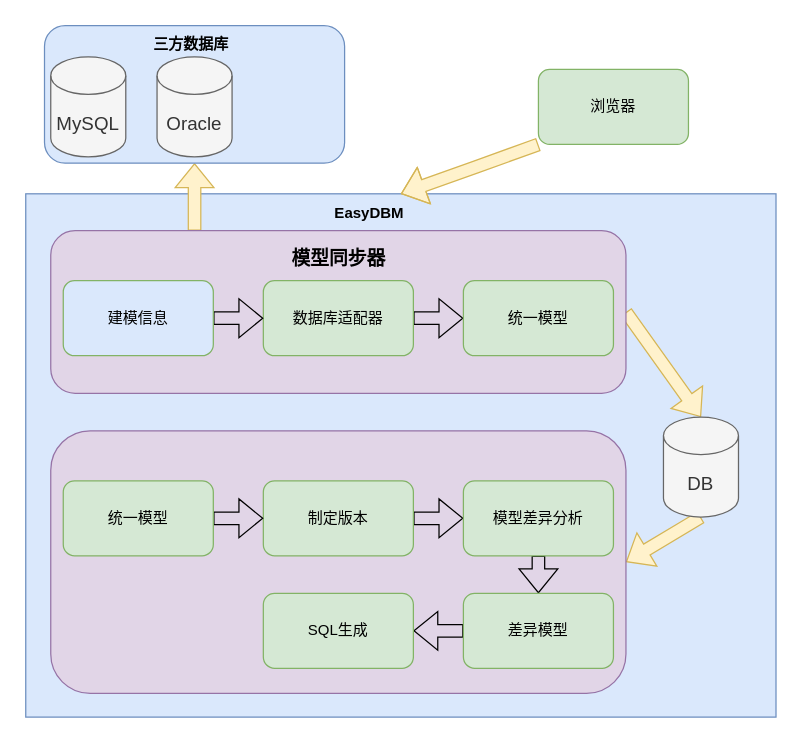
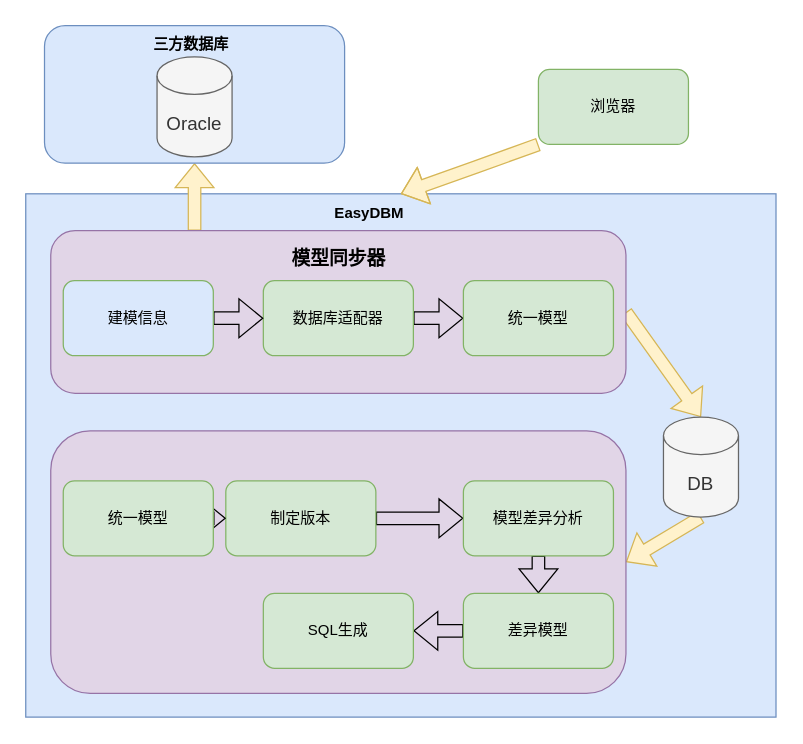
node "MySQL": removed
node "制定版本": moved (338, 518) -> (301, 518)
